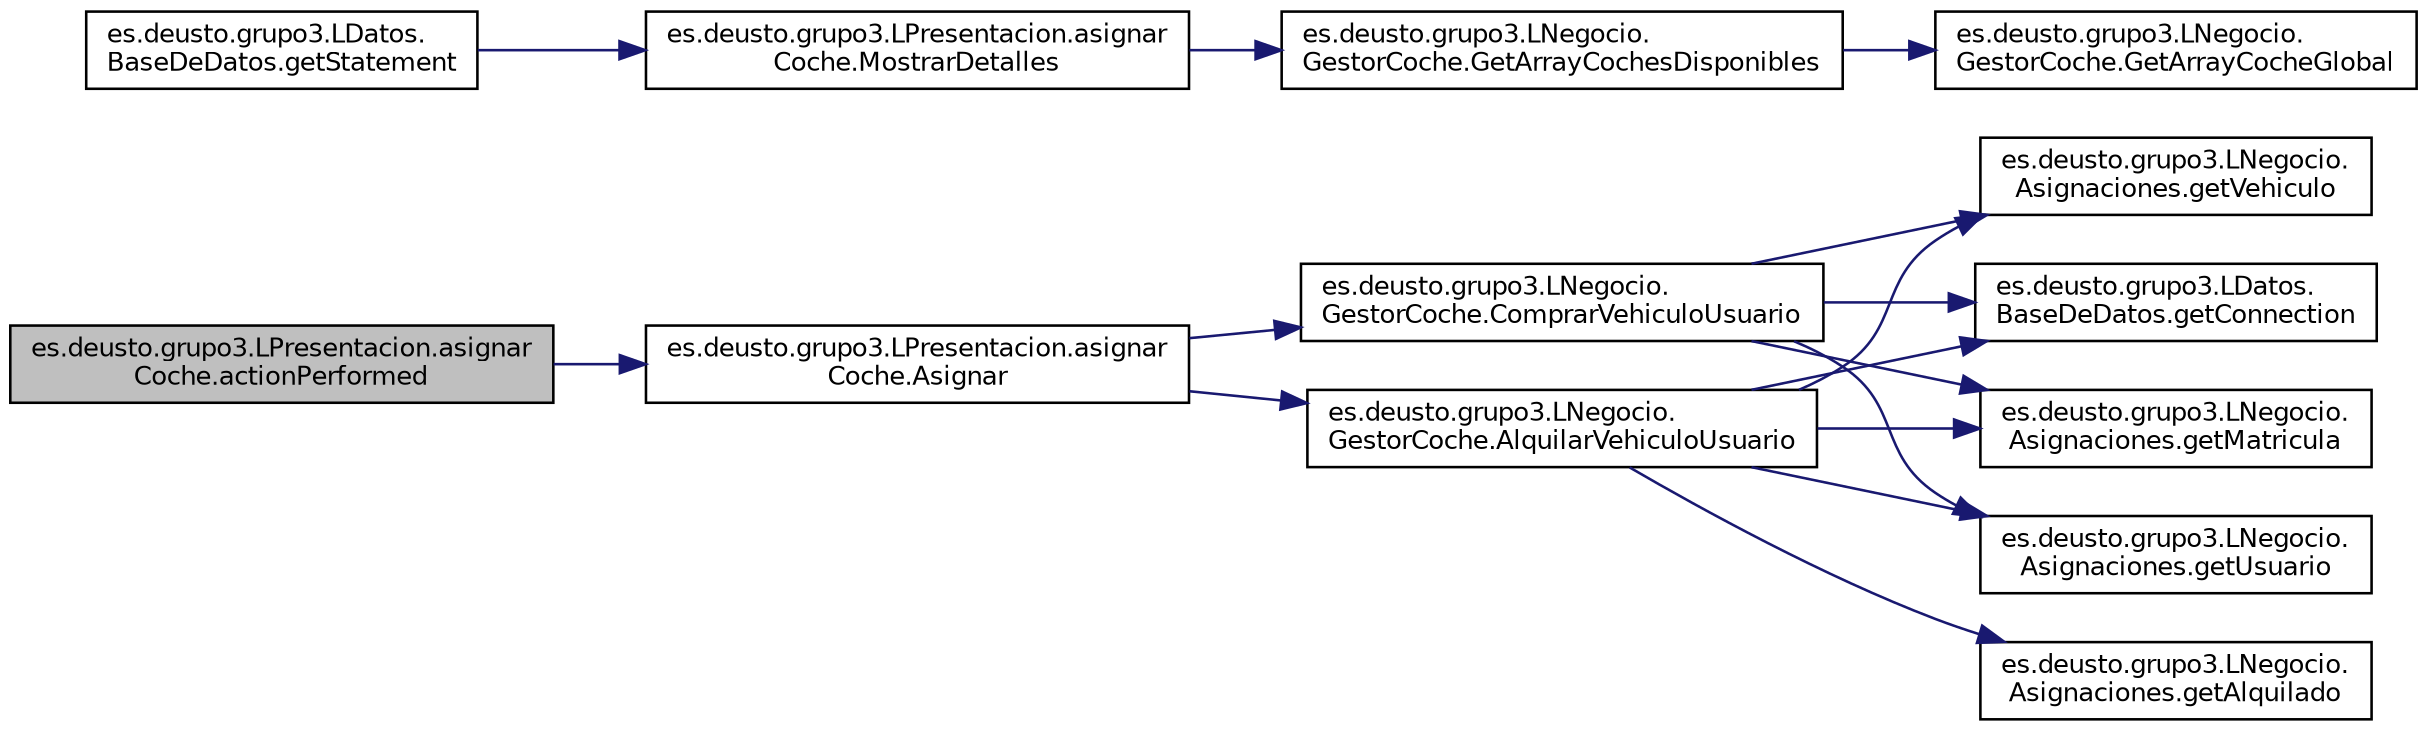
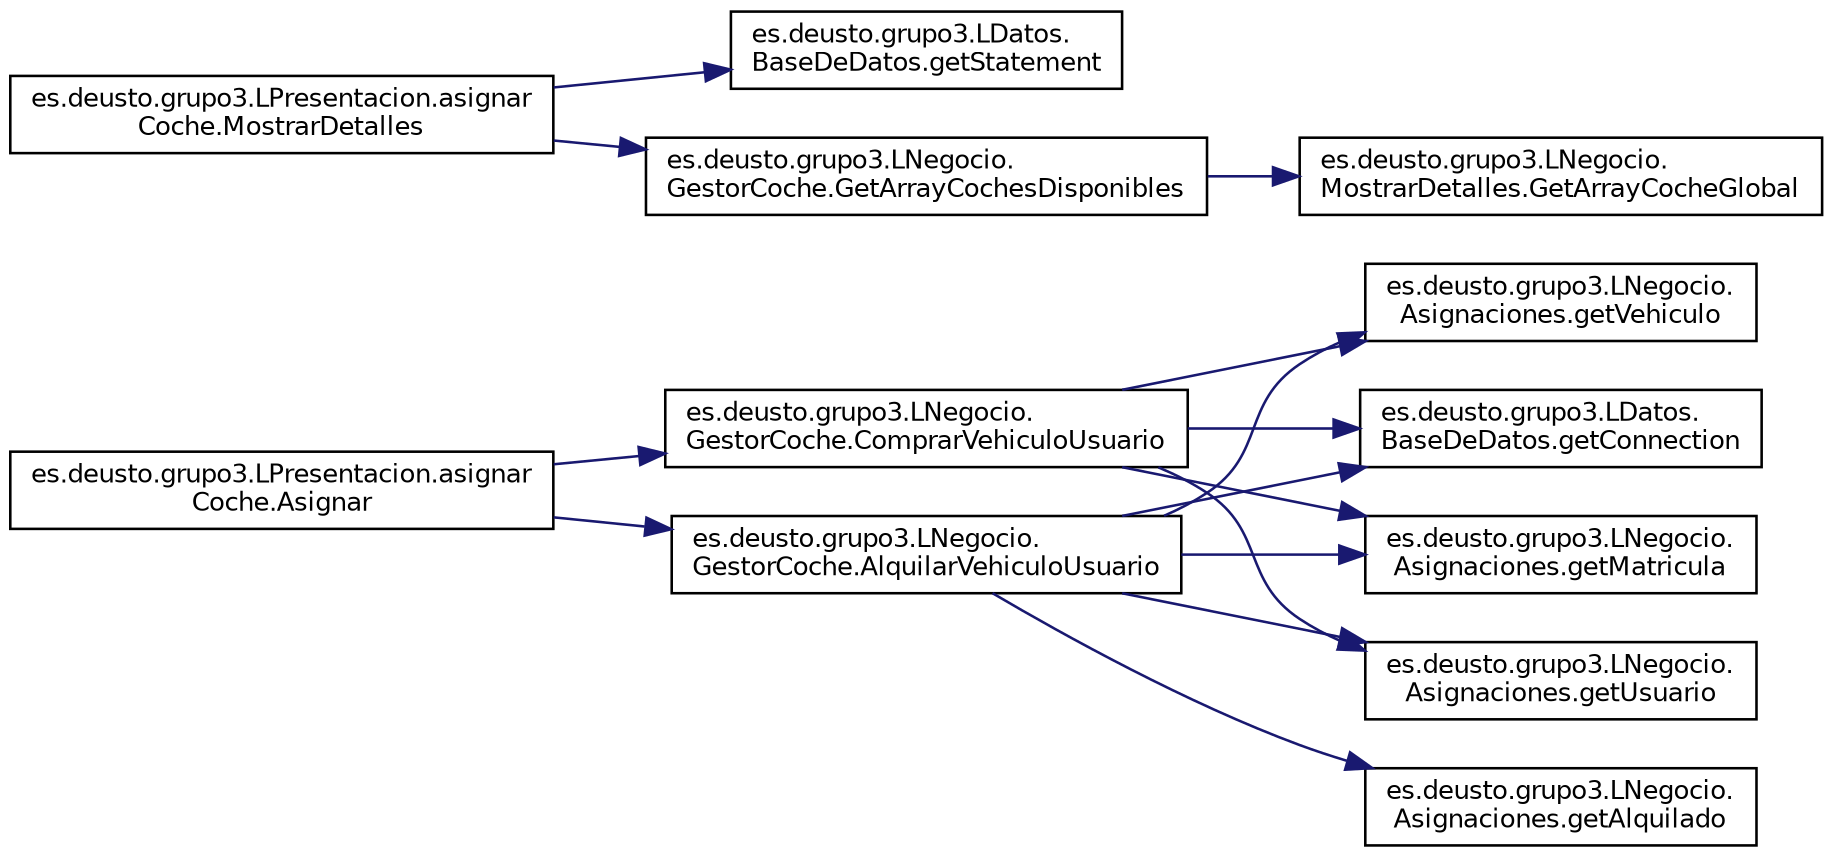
edge "es.deusto.grupo3.LDatos. BaseDeDatos.getStatement" -> "es.deusto.grupo3.LPresentacion.asignar Coche.MostrarDetalles": reversed
node "es.deusto.grupo3.LNegocio. GestorCoche.GetArrayCocheGlobal": label "es.deusto.grupo3.LNegocio. GestorCoche.GetArrayCocheGlobal" -> "es.deusto.grupo3.LNegocio. MostrarDetalles.GetArrayCocheGlobal"
node "es.deusto.grupo3.LPresentacion.asignar Coche.actionPerformed": removed
